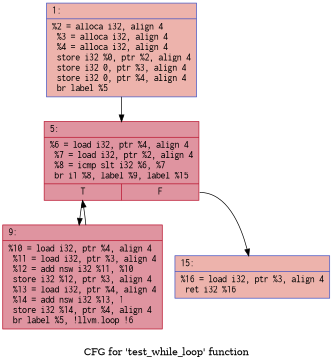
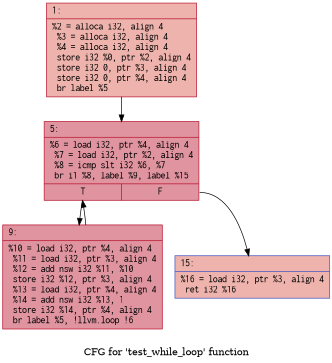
node "1:": color #3d50c3ff -> #b70d28ff
